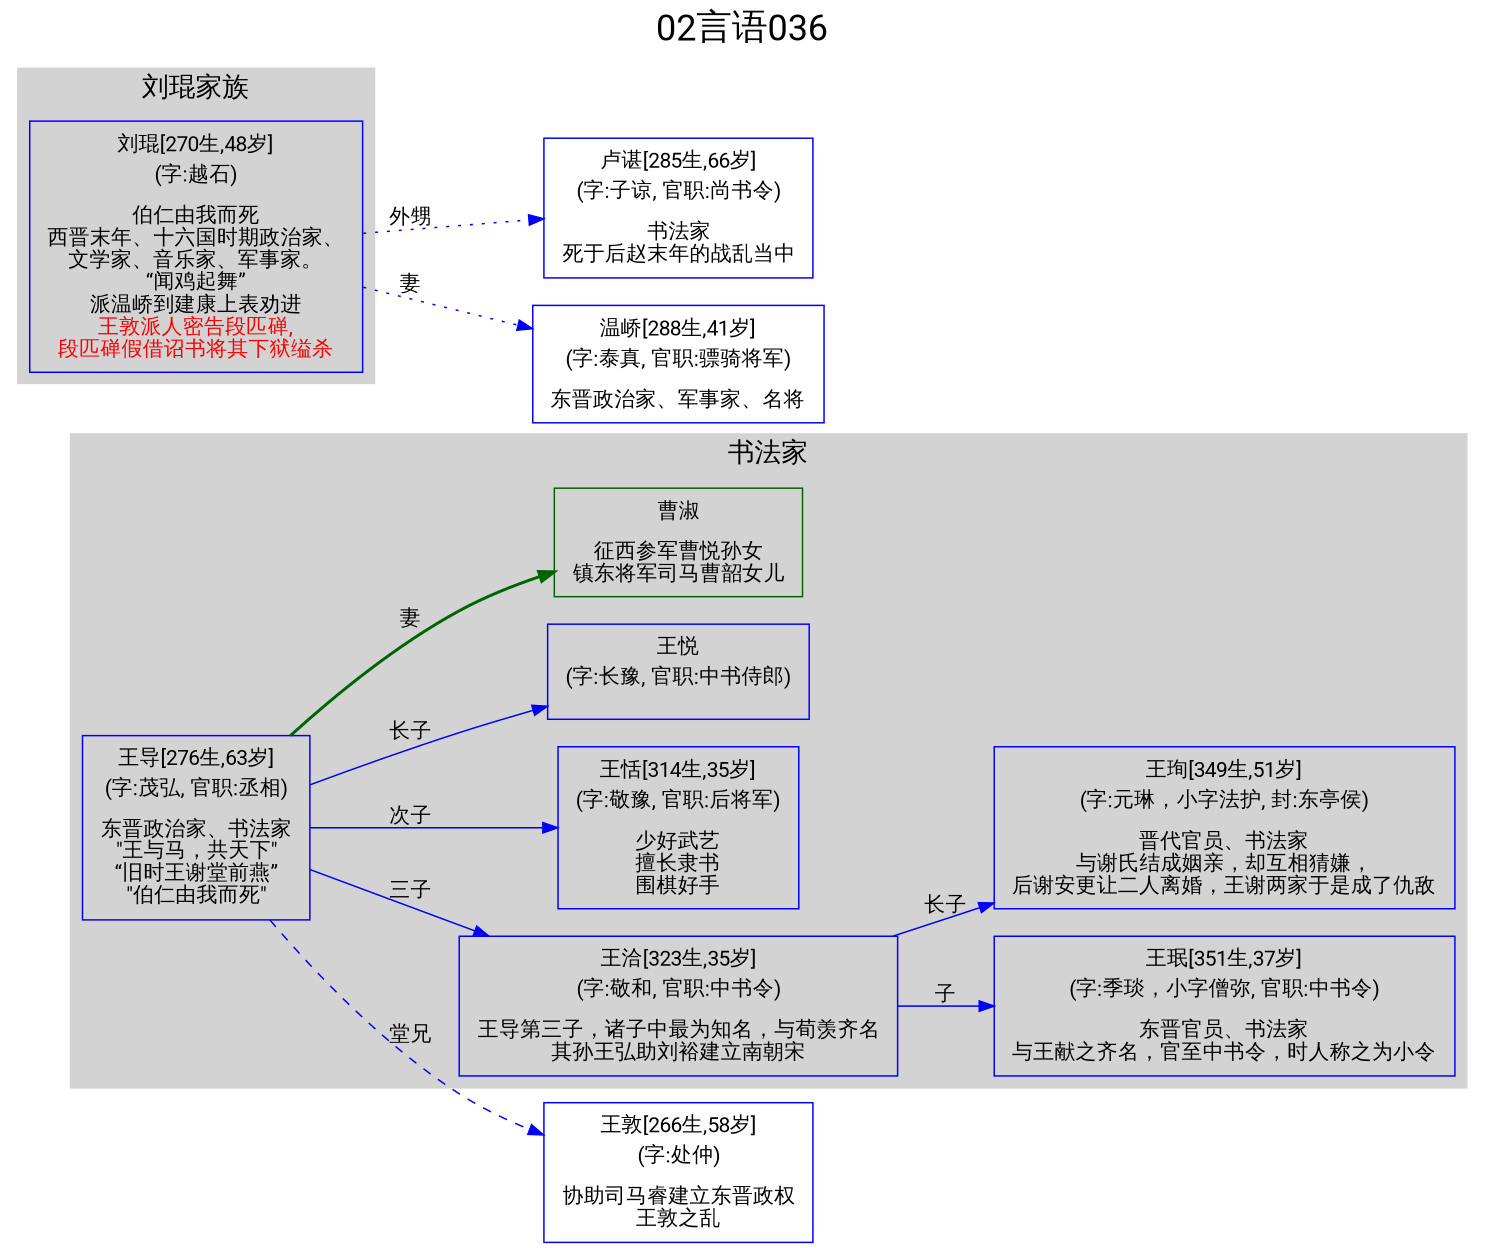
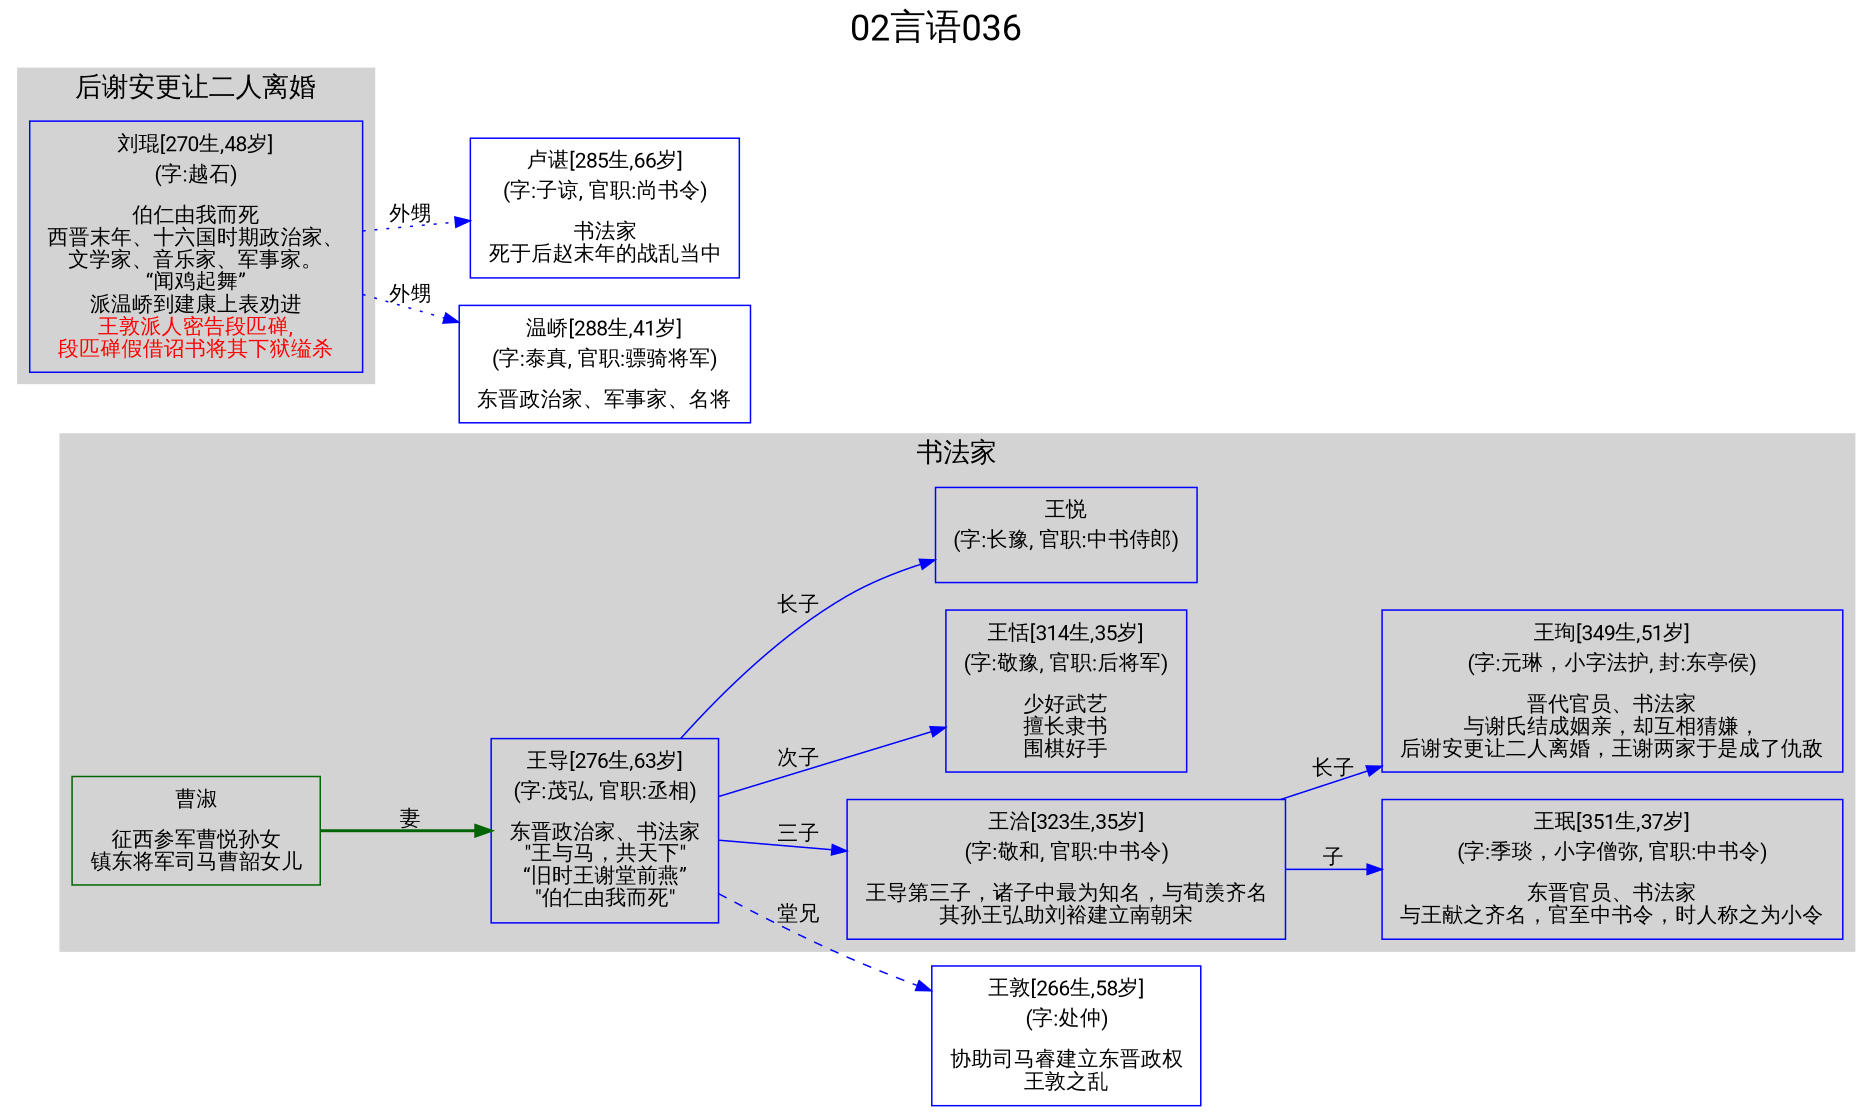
cluster "刘琨家族": label "刘琨家族" -> "后谢安更让二人离婚"
edge "刘琨[270生,48岁]" -> "温峤[288生,41岁]": label "妻" -> "外甥"
edge "王导[276生,63岁]" -> "曹淑": reversed
